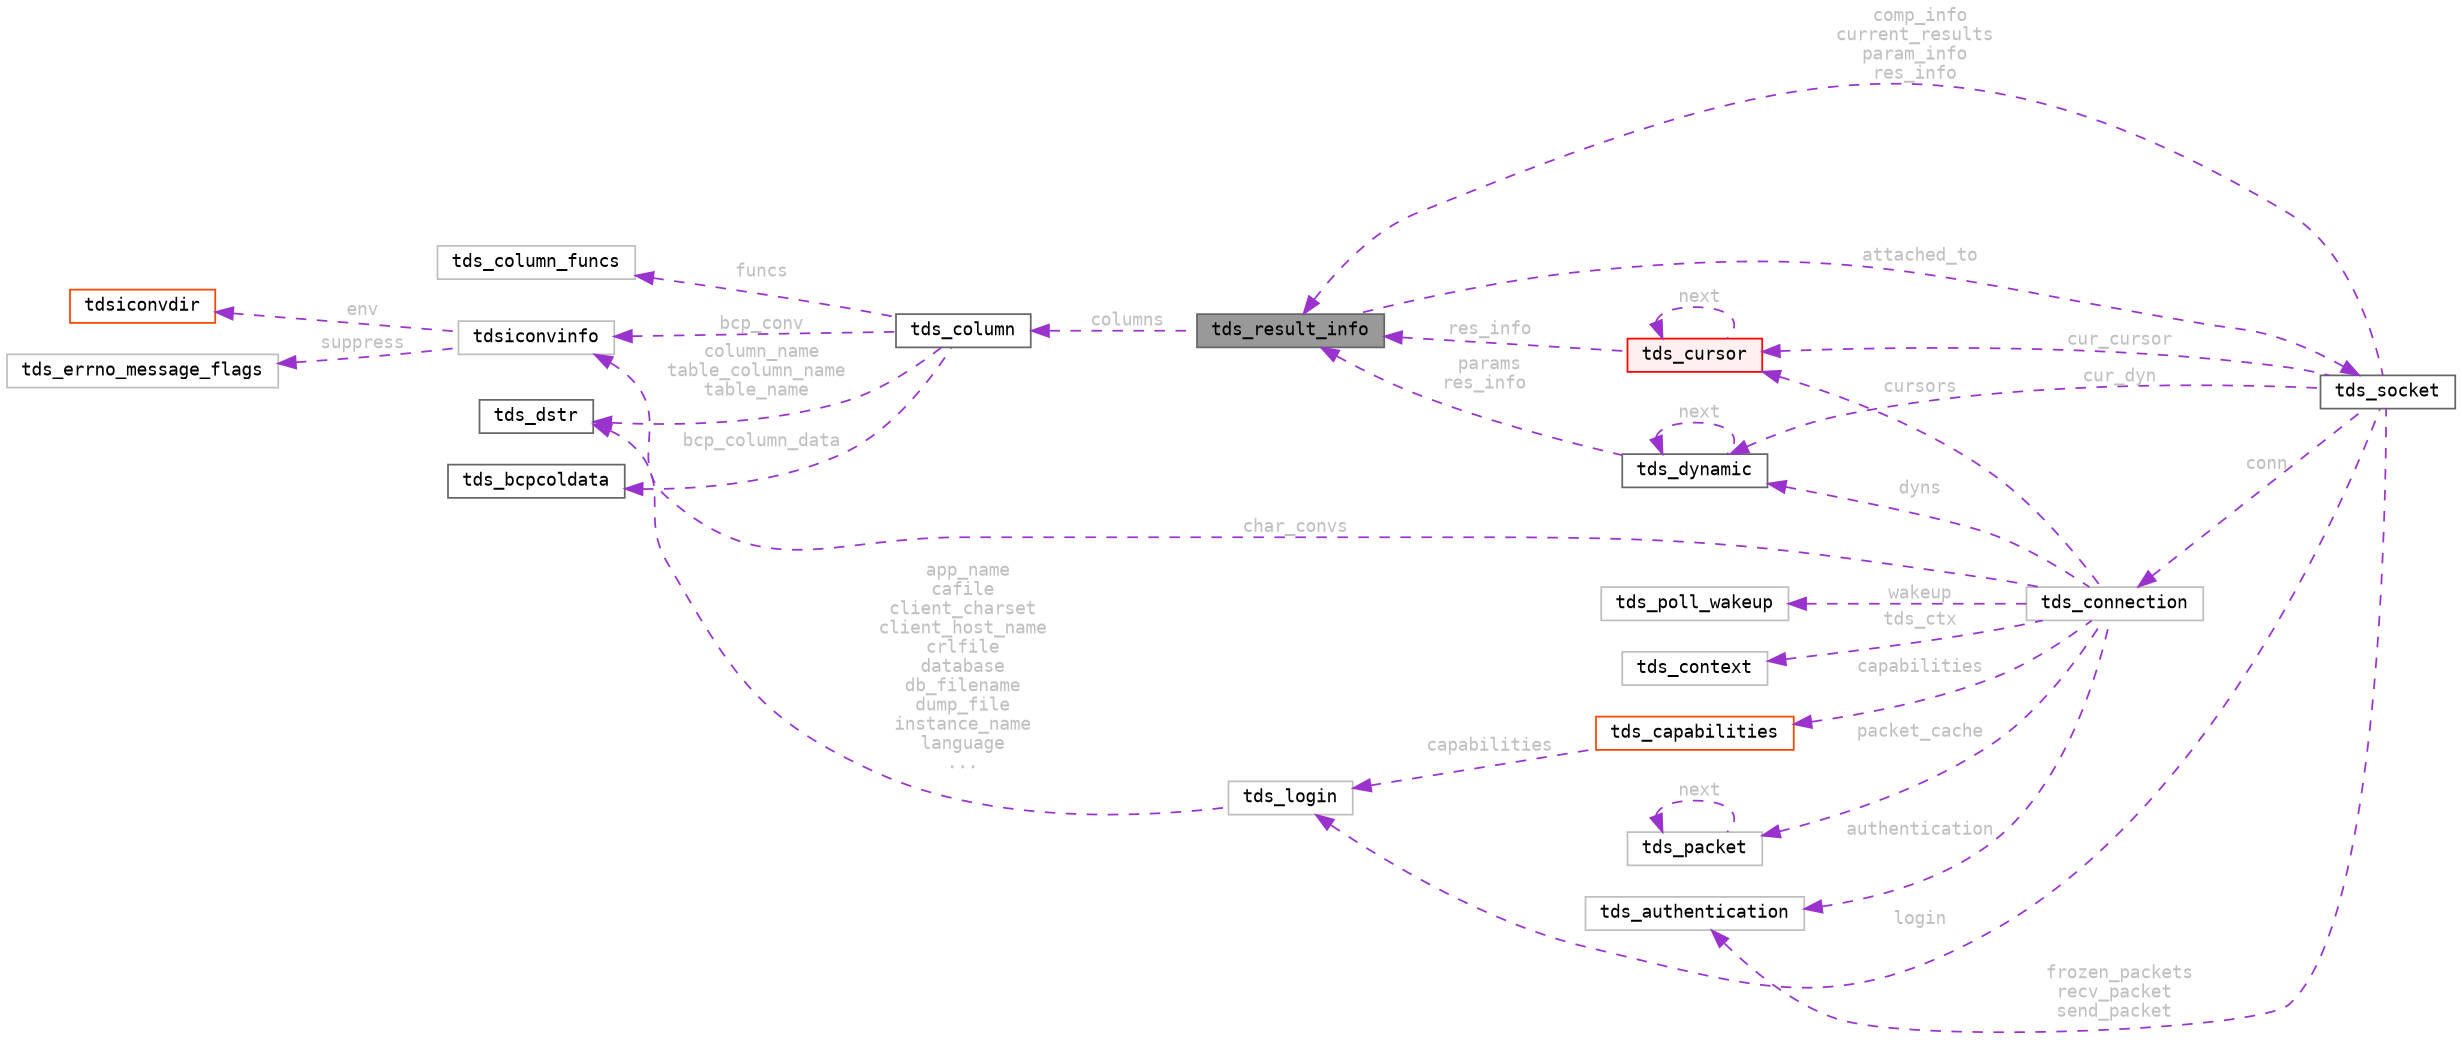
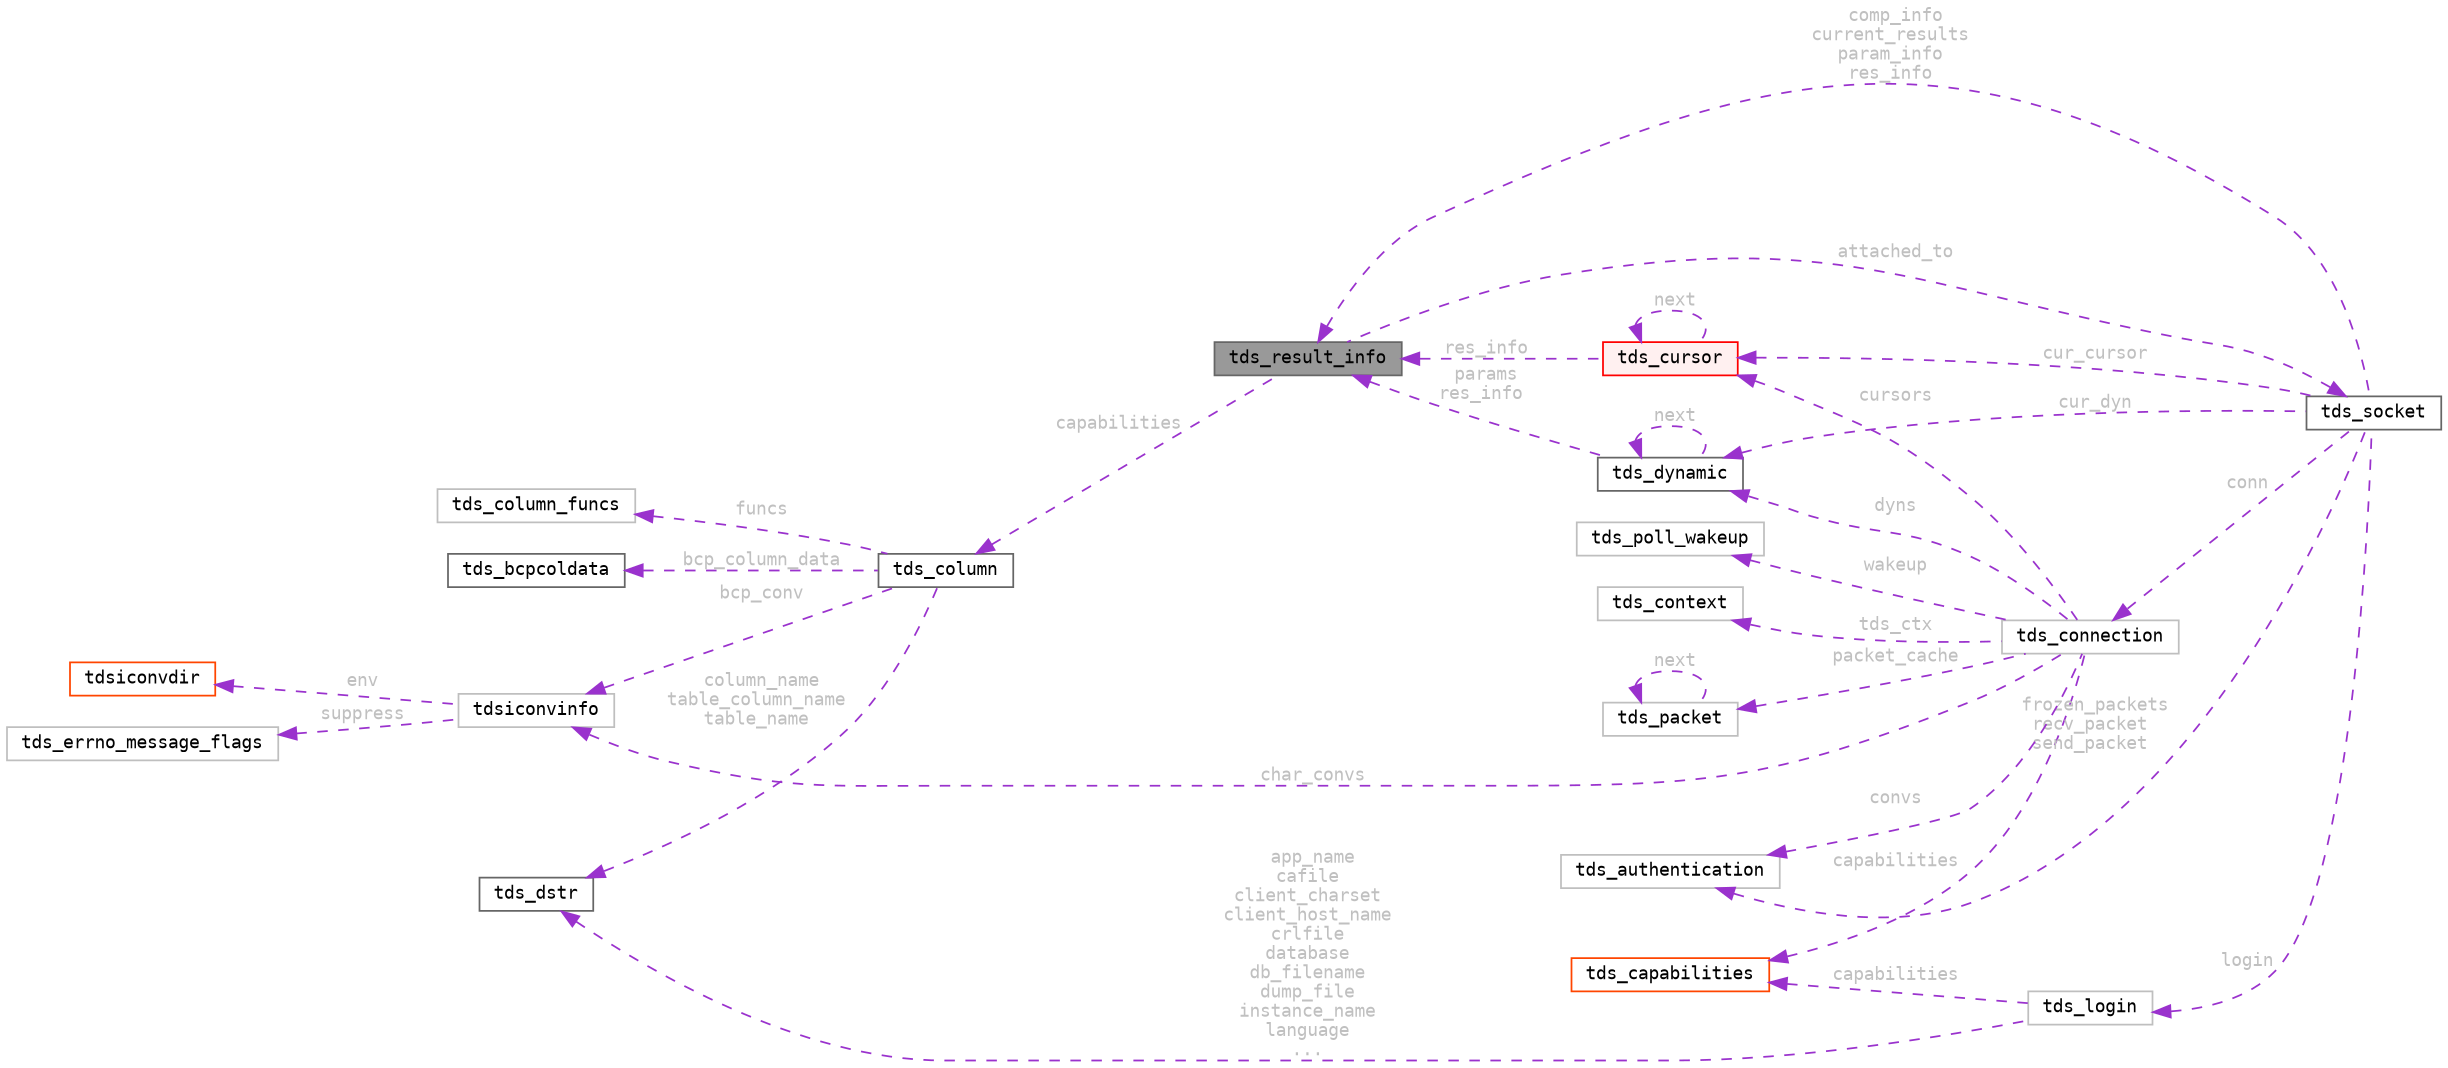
edge "tds_result_info" -> "tds_column": label " columns" -> " capabilities"
edge "tds_capabilities" -> "tds_login": reversed
edge "tds_connection" -> "tds_authentication": label " authentication" -> " convs"
